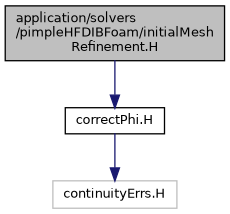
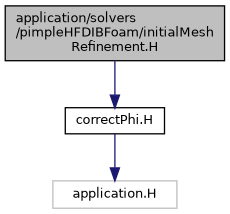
node "continuityErrs.H": label "continuityErrs.H" -> "application.H"
